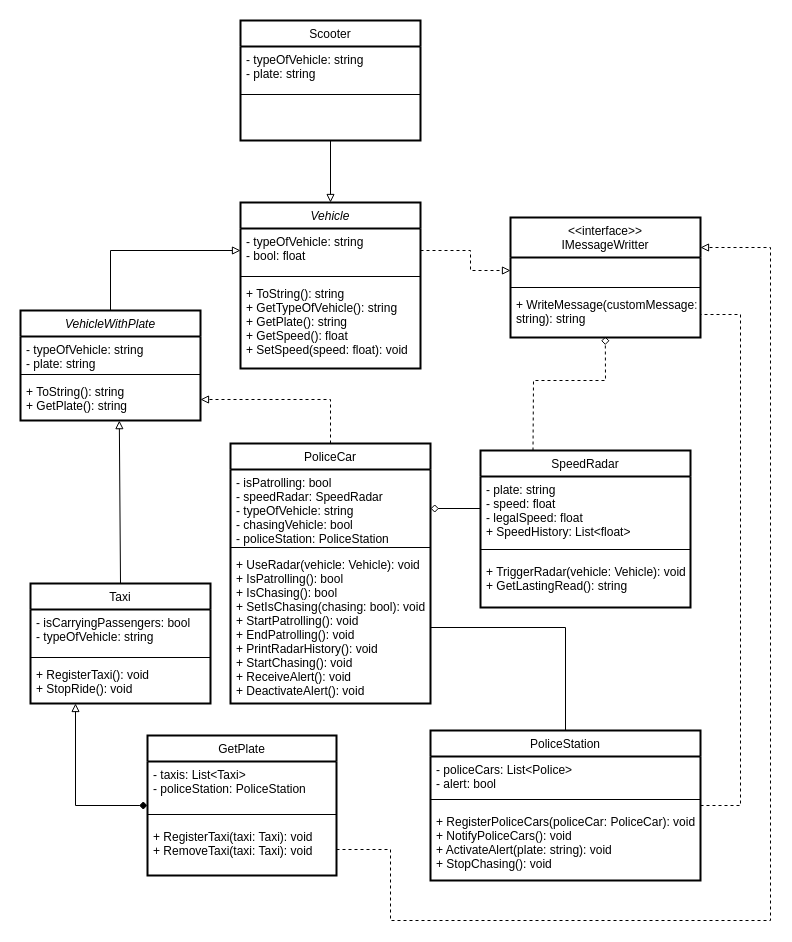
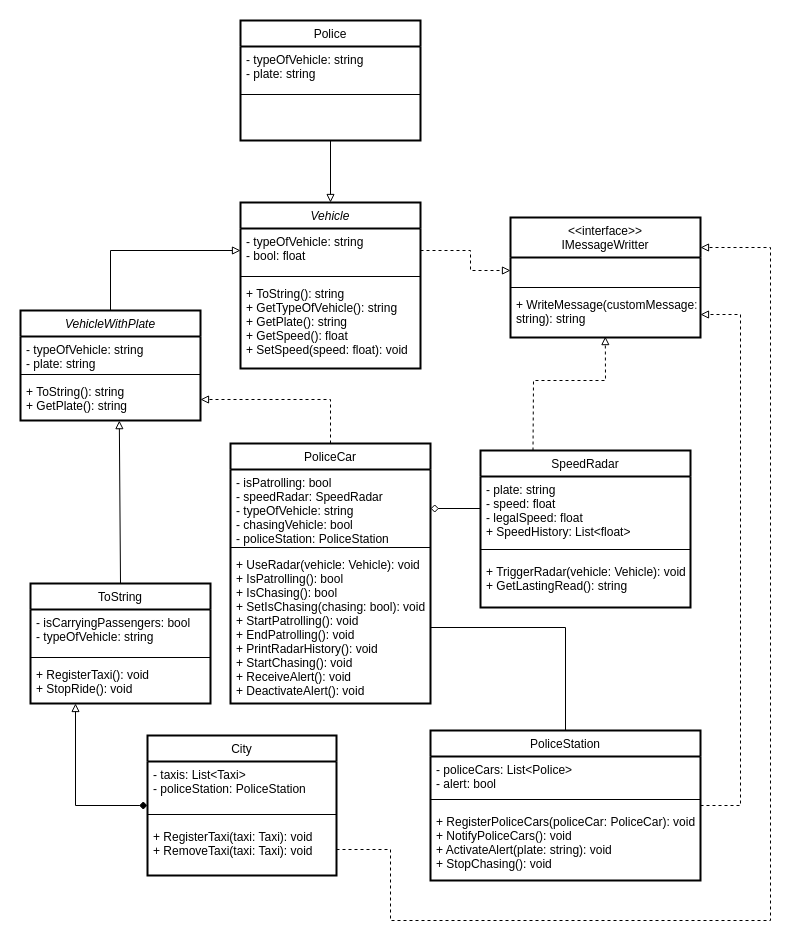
node "Scooter": label "Scooter" -> "Police"
edge "+ WriteMessage(customMessage: string): string" -- "PoliceStation": arrowhead none -> block
edge "SpeedRadar" -> "+ WriteMessage(customMessage: string): string": arrowhead diamond -> block
node "Taxi": label "Taxi" -> "ToString"
node "GetPlate": label "GetPlate" -> "City"
